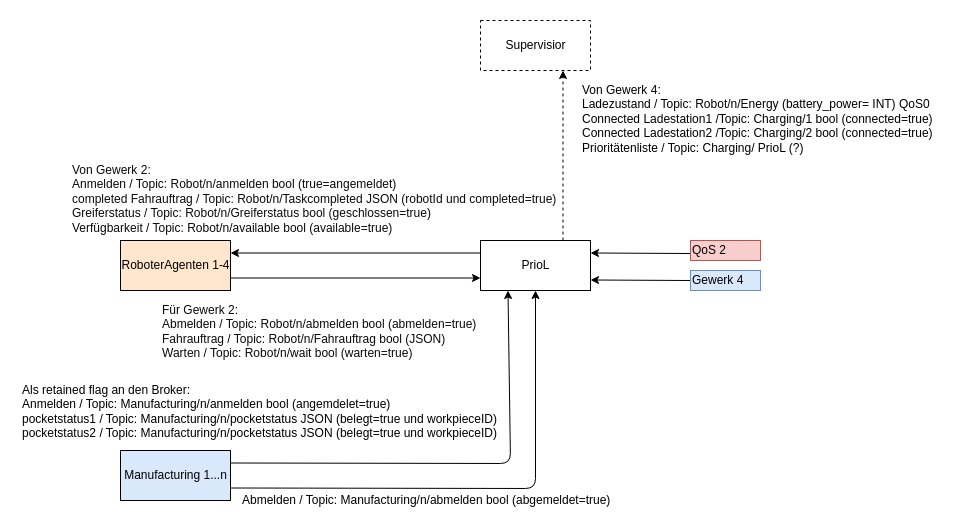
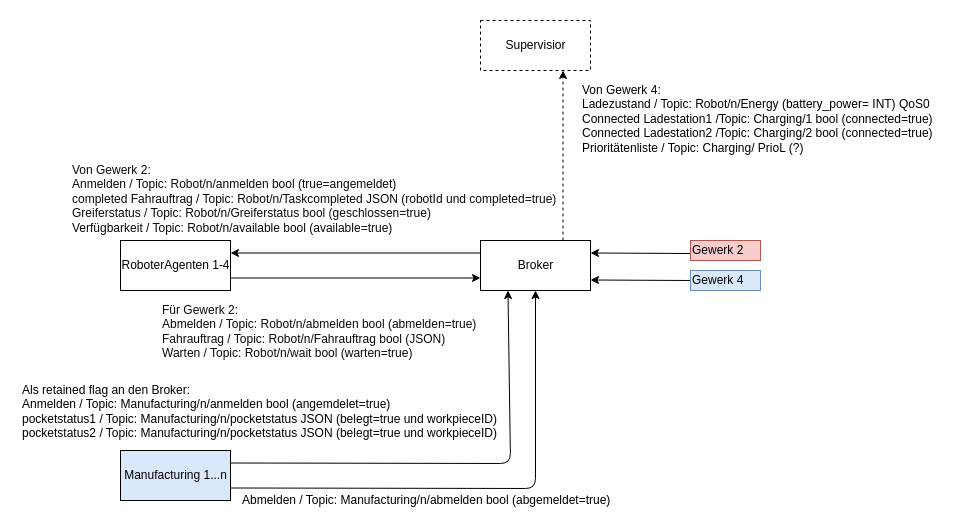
node "QoS 2": label "QoS 2" -> "Gewerk 2"
node "RoboterAgenten 1-4": fillcolor #ffe6cc -> #ffffff
node "PrioL": label "PrioL" -> "Broker"
